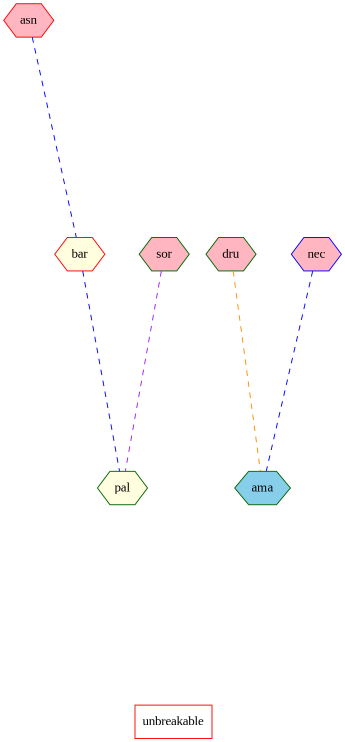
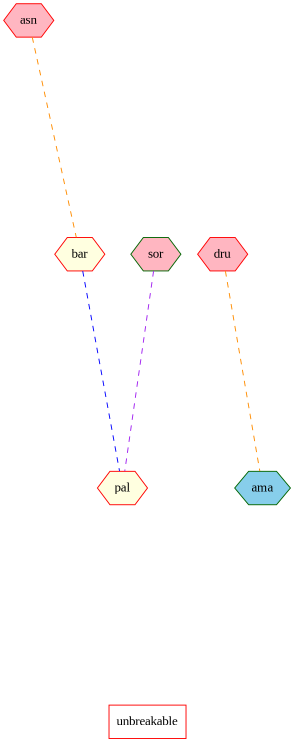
edge "asn" -- "bar": color blue -> darkorange
node "dru": color darkgreen -> red
node "nec": removed
node "pal": color darkgreen -> red
